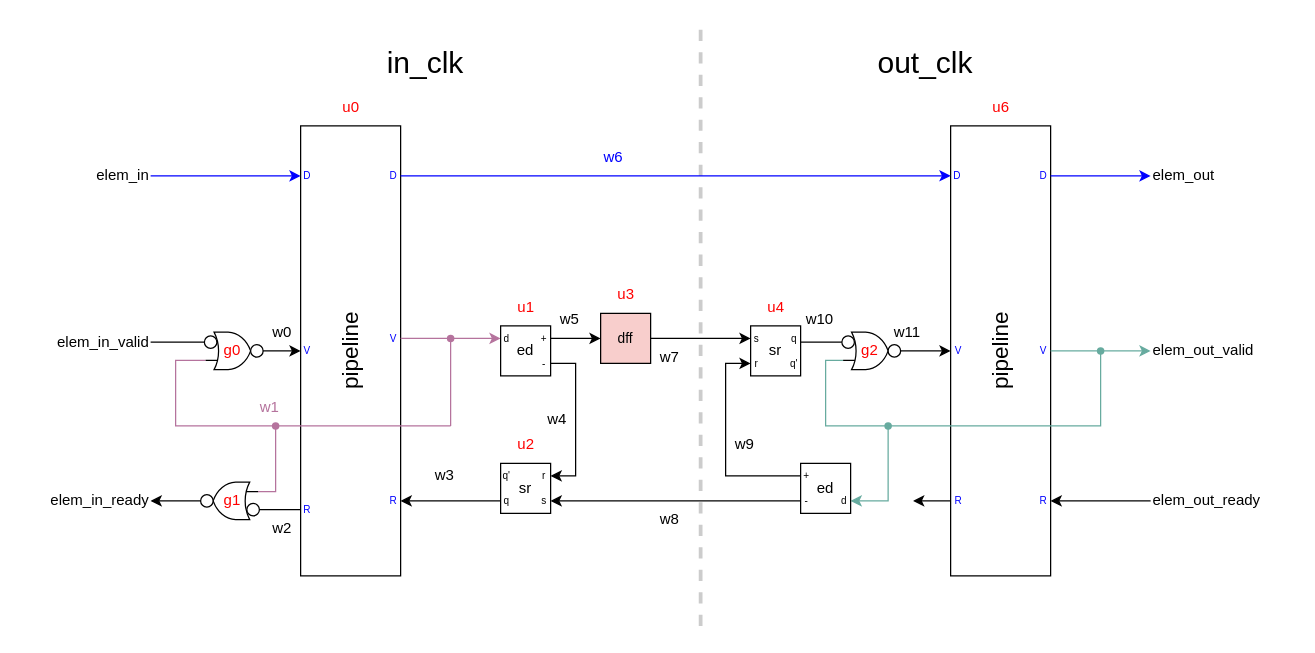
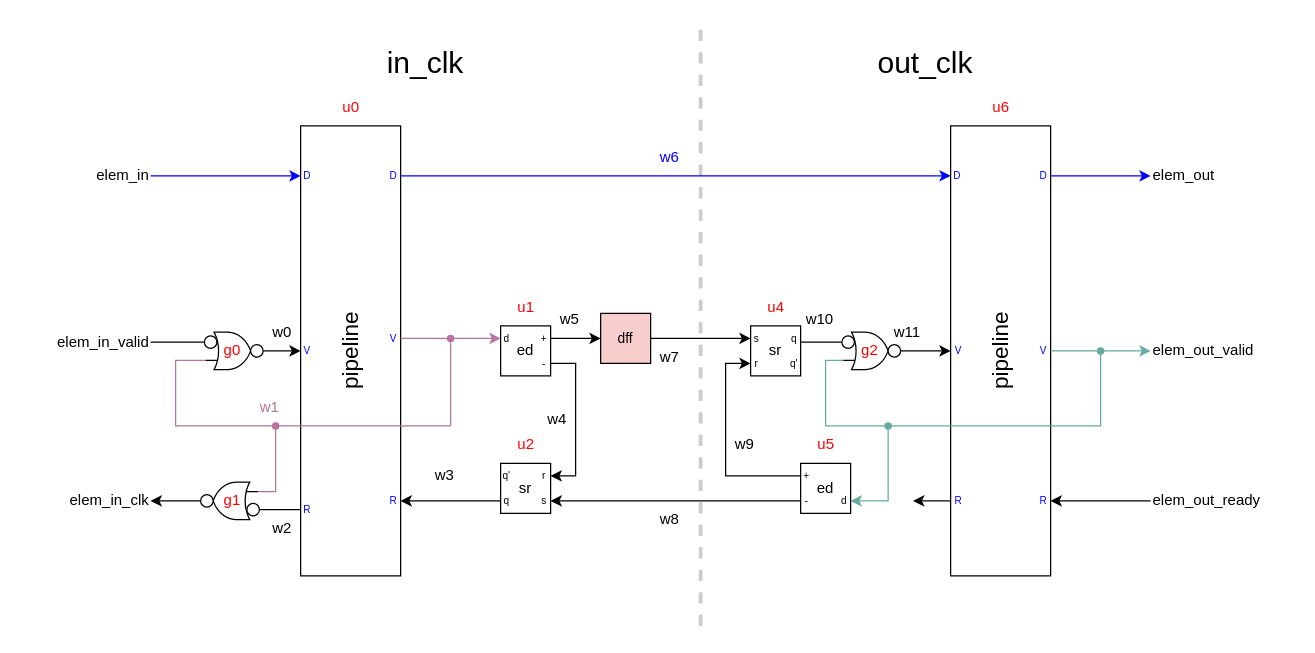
node "w6": moved (613, 157) -> (669, 157)
node "u3": removed
node "u5": added
node "elem_in_ready": label "elem_in_ready" -> "elem_in_clk"
